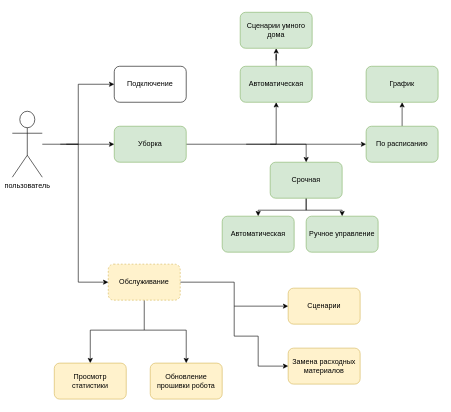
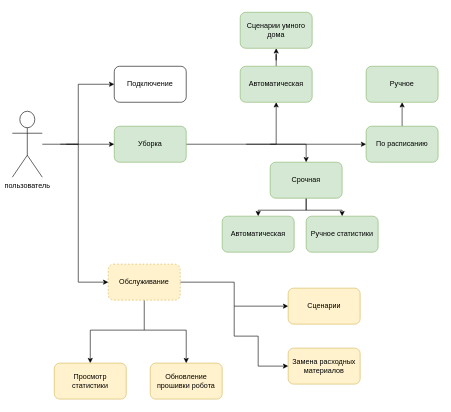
node "График": label "График" -> "Ручное"
node "Ручное управление": label "Ручное управление" -> "Ручное статистики"
